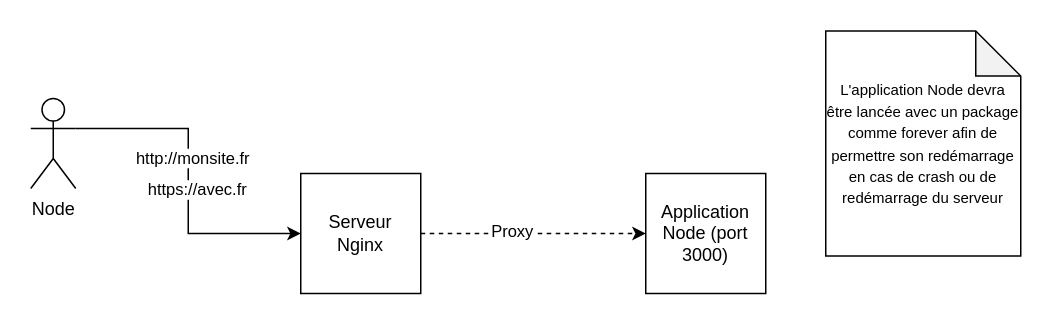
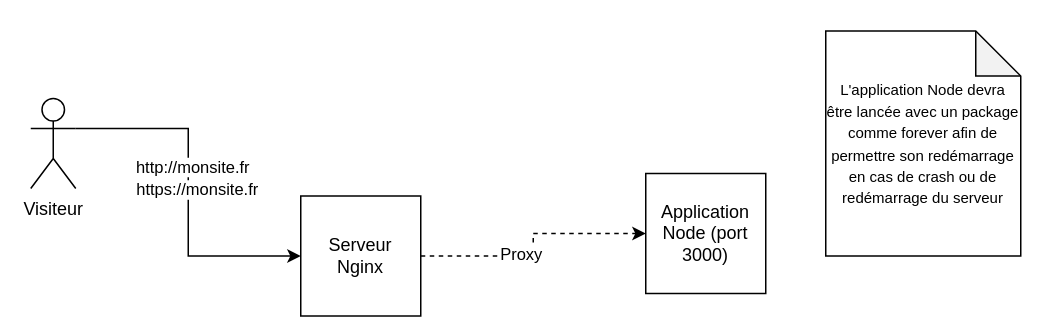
node "https://avec.fr": label "https://avec.fr" -> "https://monsite.fr"
node "Node": label "Node" -> "Visiteur"
node "Serveur Nginx": moved (361, 233) -> (361, 256)
